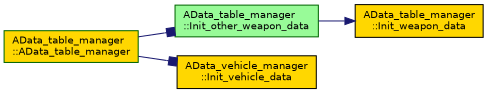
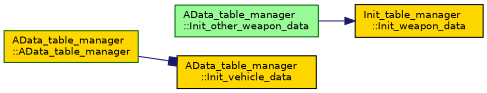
node "AData_table_manager ::Init_weapon_data": label "AData_table_manager ::Init_weapon_data" -> "Init_table_manager ::Init_weapon_data"
edge "AData_table_manager ::AData_table_manager" -> "AData_table_manager ::Init_other_weapon_data": removed
node "AData_vehicle_manager ::Init_vehicle_data": label "AData_vehicle_manager ::Init_vehicle_data" -> "AData_table_manager ::Init_vehicle_data"
